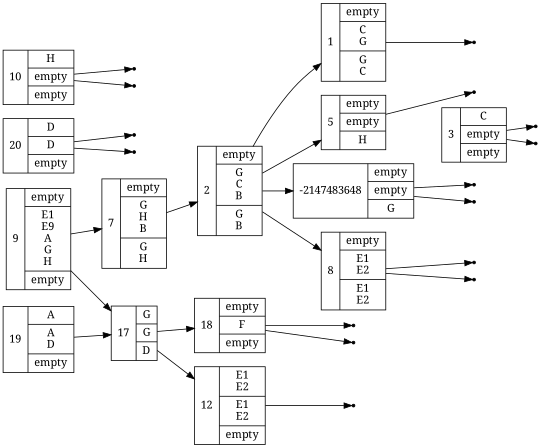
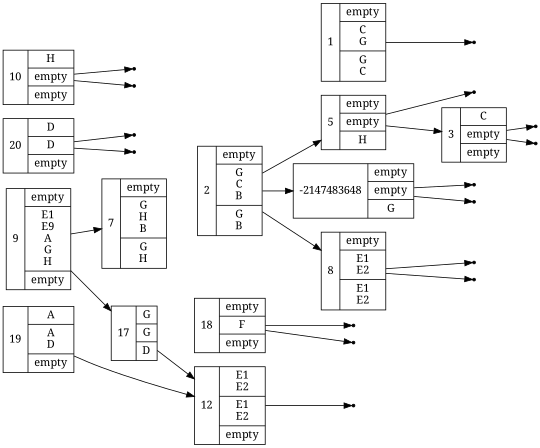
edge "2" -> "1": removed
edge "5" -> "3": added
edge "7" -> "2": removed
edge "17" -> "18": removed
edge "19" -> "17": now "19" -> "12"
